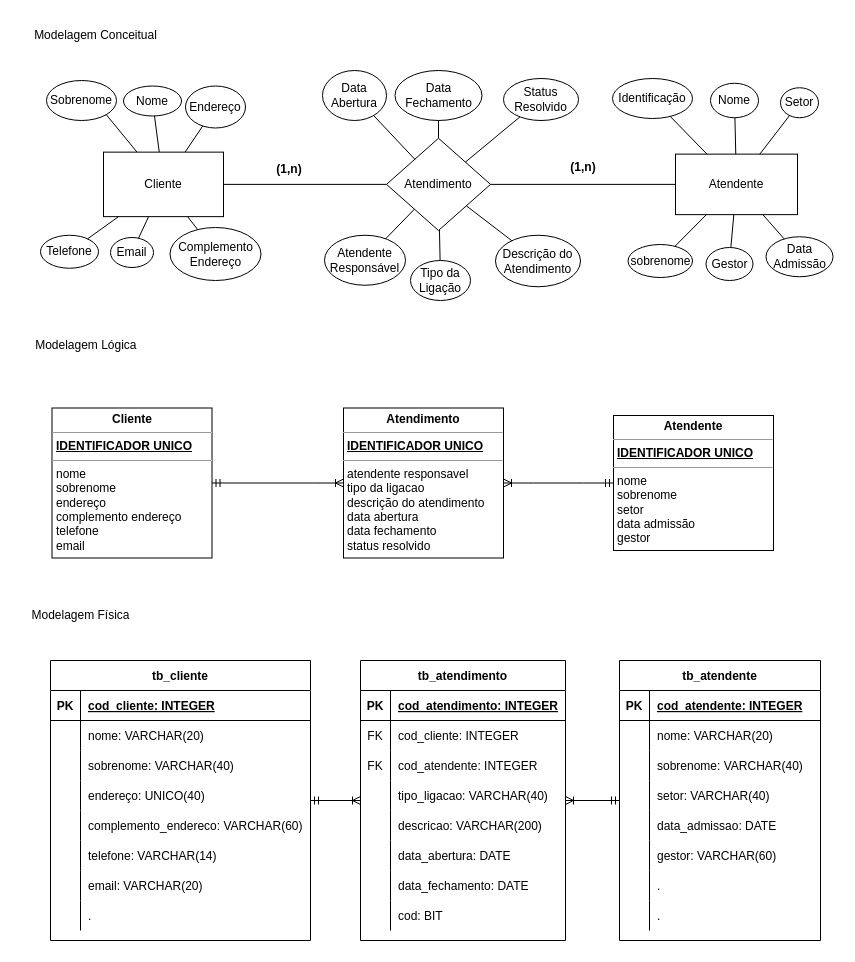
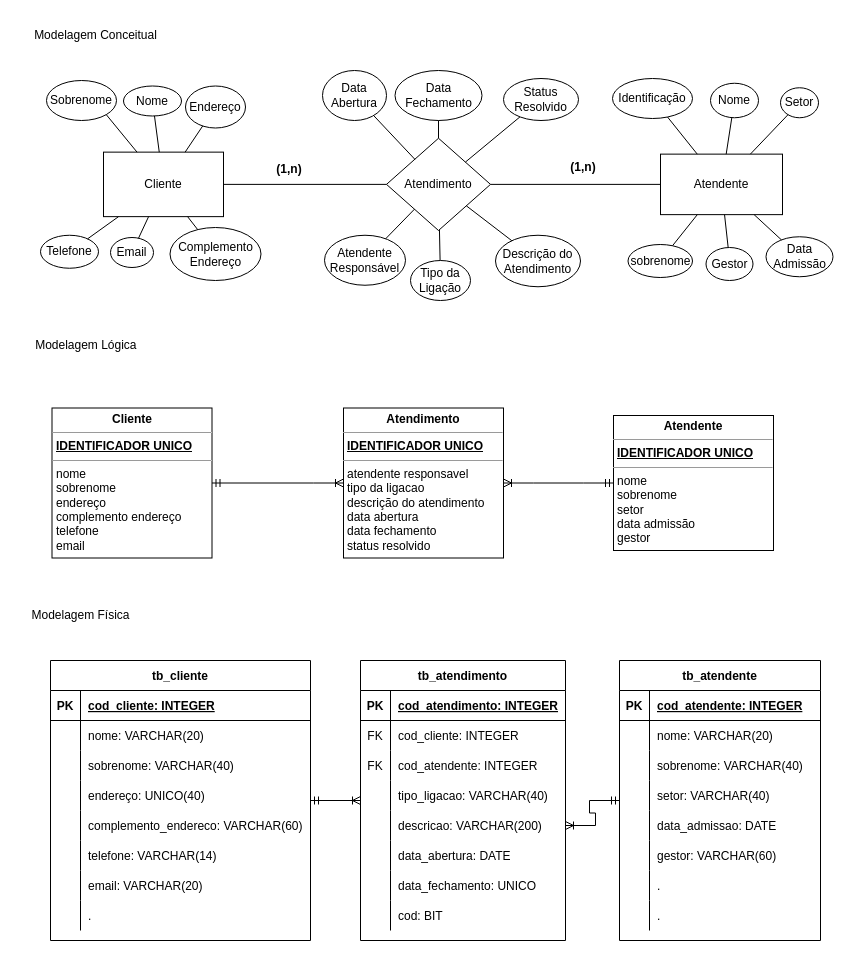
node "Atendente": moved (737, 184) -> (722, 184)
edge "tb_atendimento" -- "tb_atendente": now "descricao: VARCHAR(200)" -- "tb_atendente"
node "data_fechamento: DATE": label "data_fechamento: DATE" -> "data_fechamento: UNICO"
